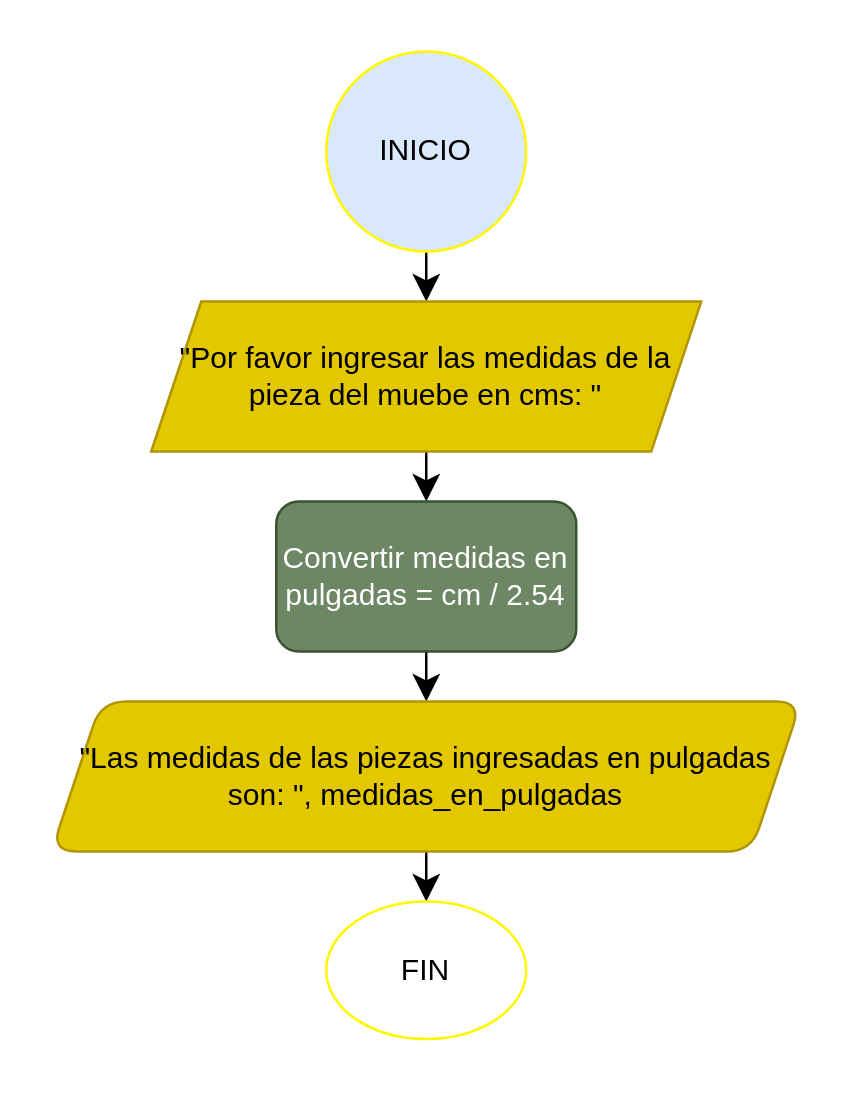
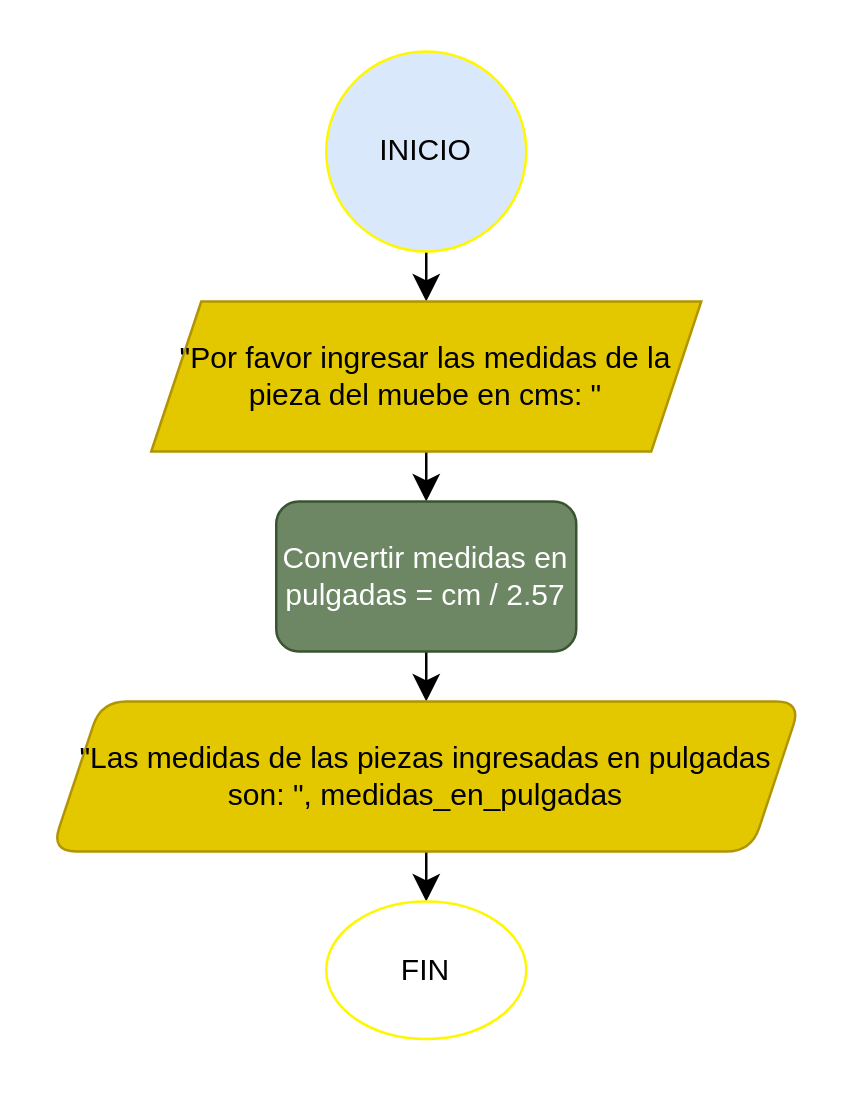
node "Convertir medidas en pulgadas = cm / 2.54": label "Convertir medidas en pulgadas = cm / 2.54" -> "Convertir medidas en pulgadas = cm / 2.57"
